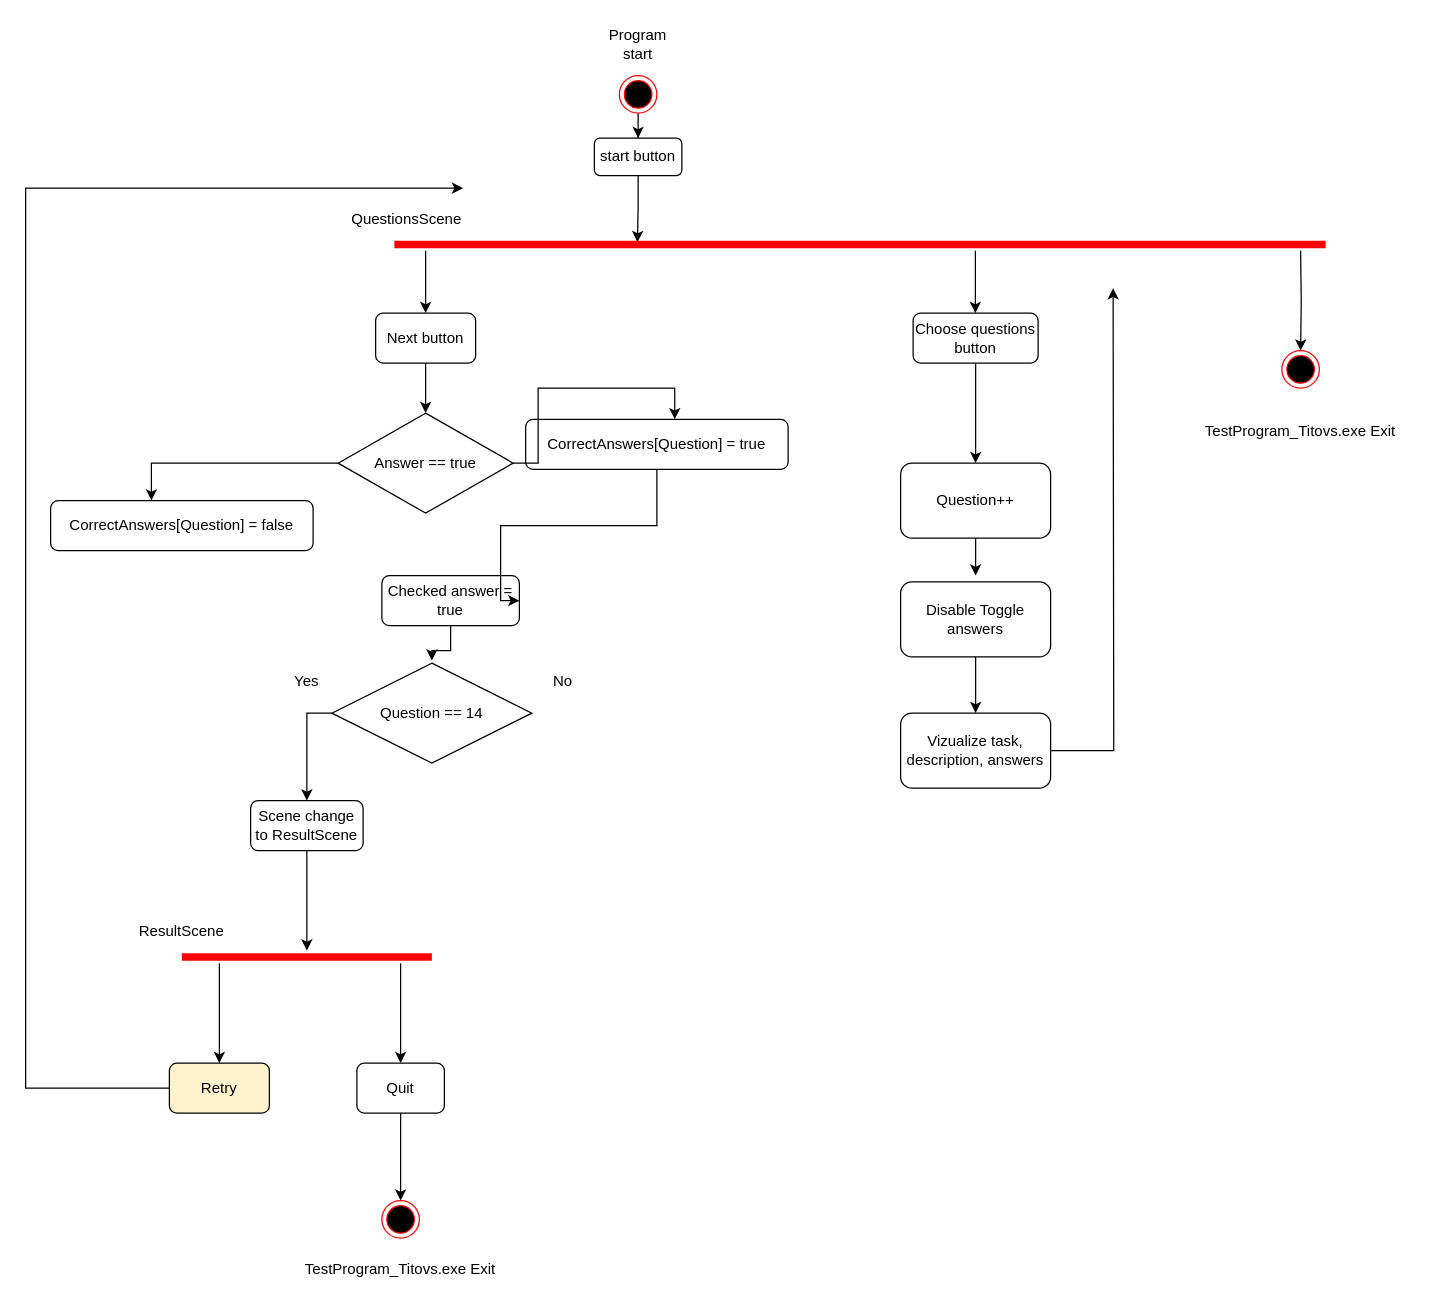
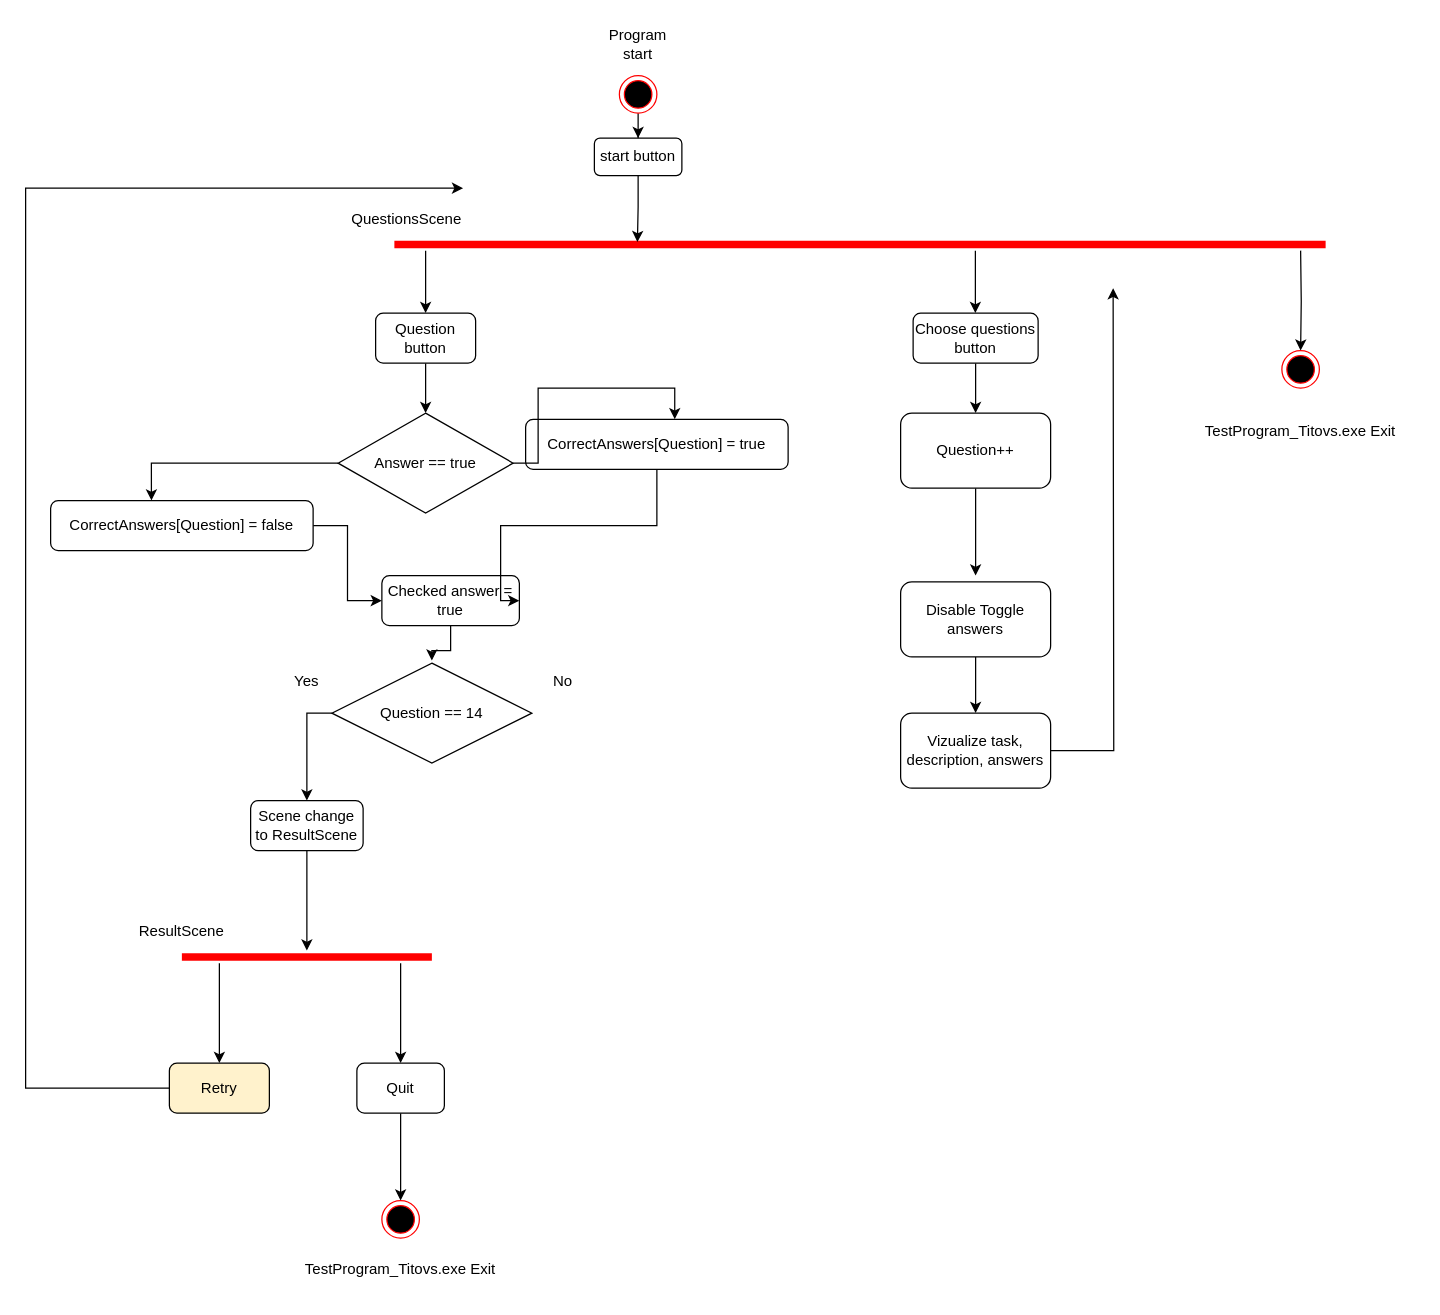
node "Next button": label "Next button" -> "Question button"
node "Question++": moved (976, 501) -> (976, 451)
edge "CorrectAnswers[Question] = false" -> "Checked answer = true": added
